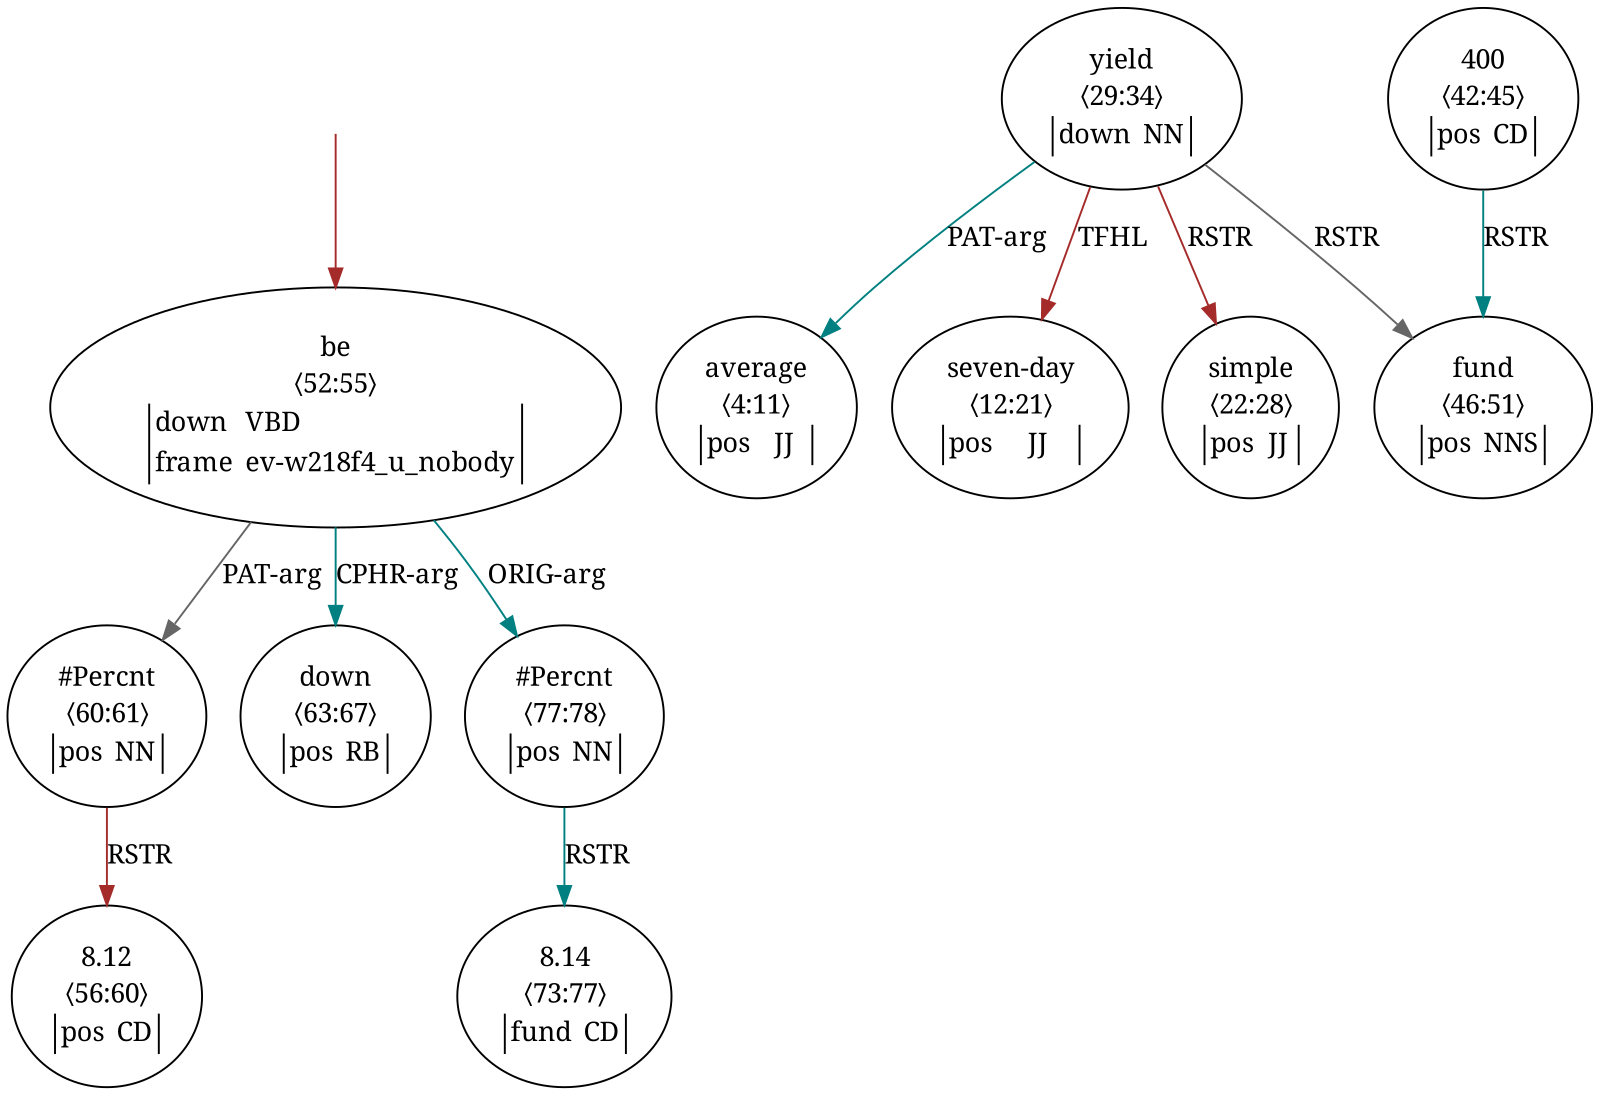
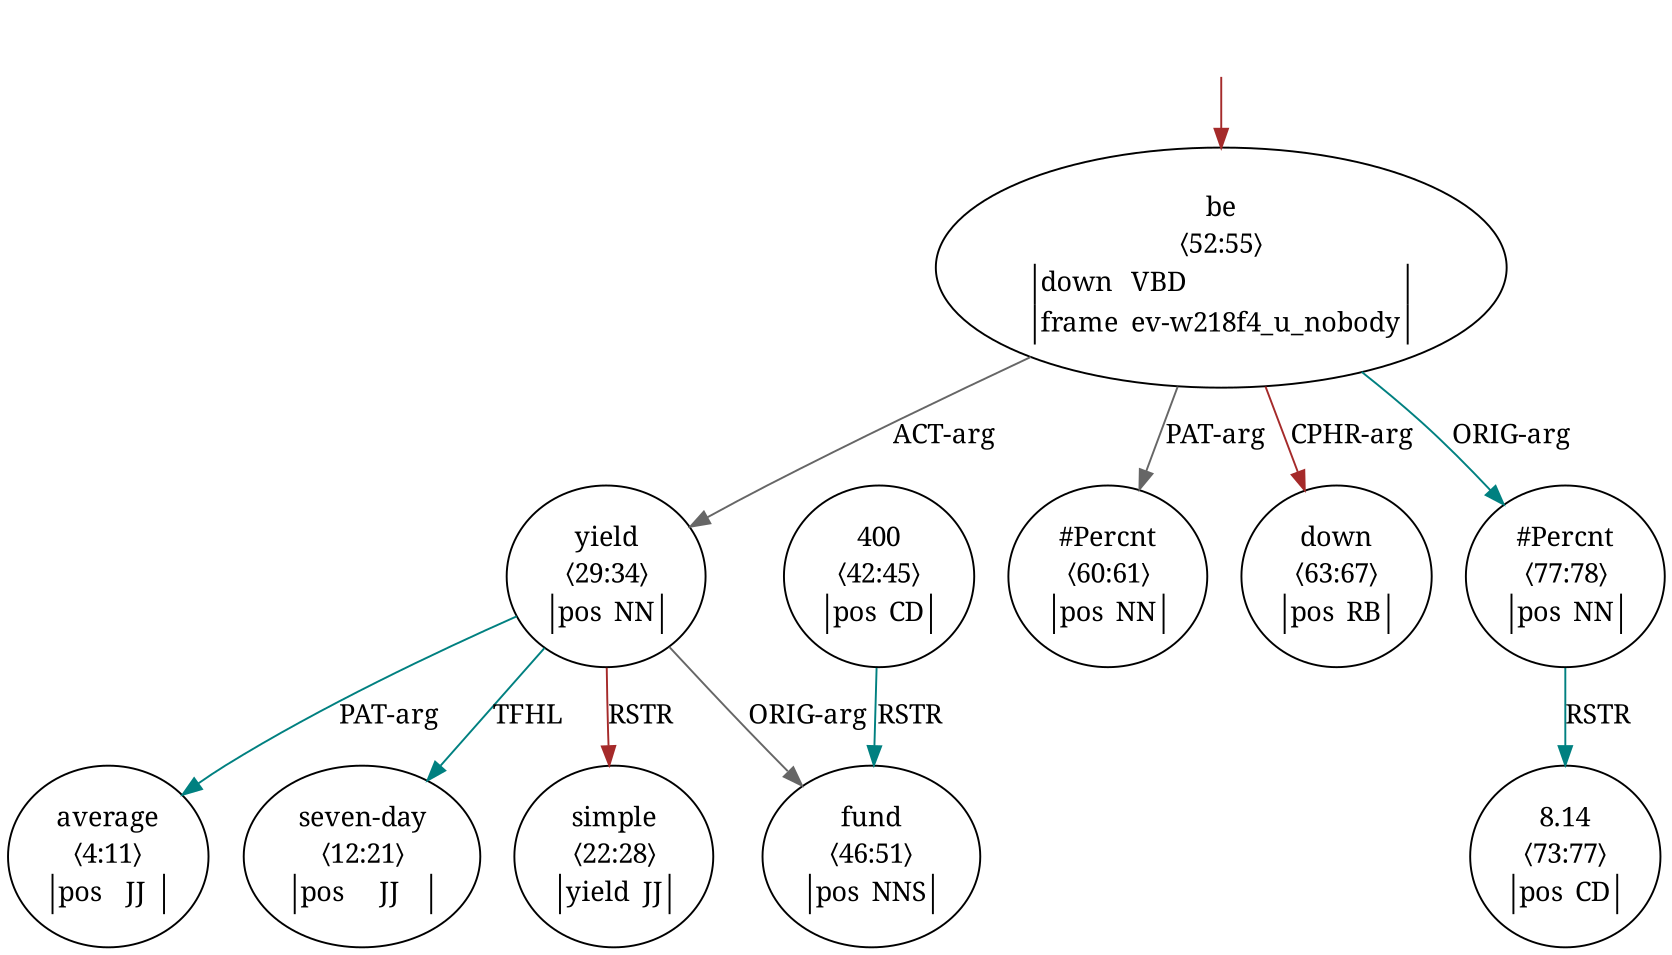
node "yield": text "down" -> "pos"
edge "yield" -> "fund": label "RSTR" -> "ORIG-arg"
edge "yield" -> "seven-day": color brown -> teal
edge "be" -> "yield": added, label "ACT-arg"
node "simple": text "pos" -> "yield"
edge "be" -> "down": color teal -> brown
node "8.12": removed
node "8.14": text "fund" -> "pos"
